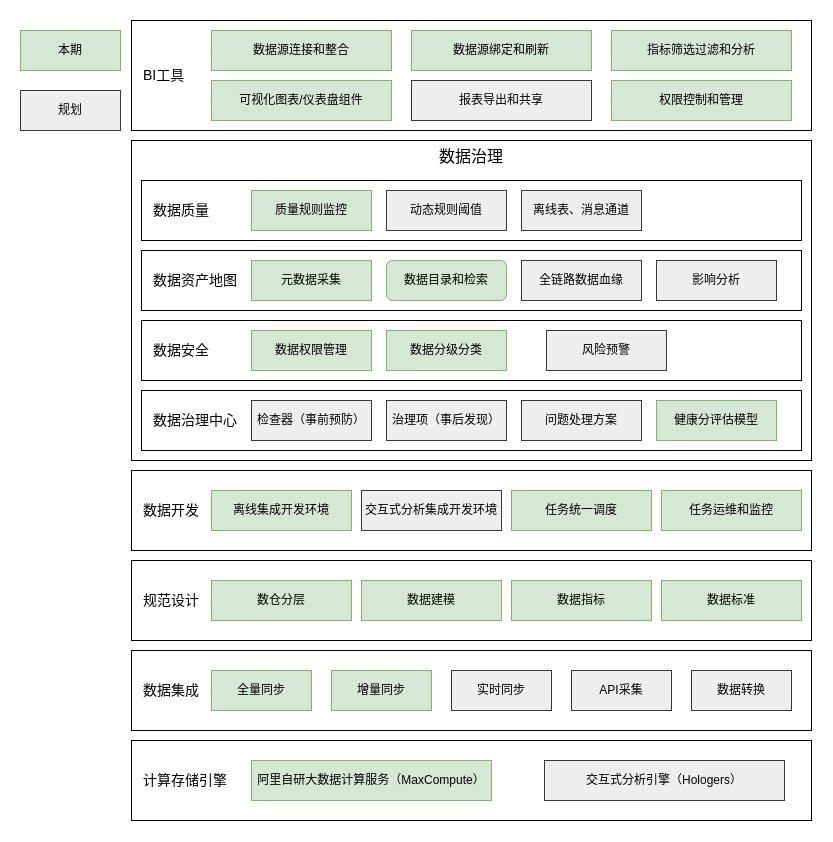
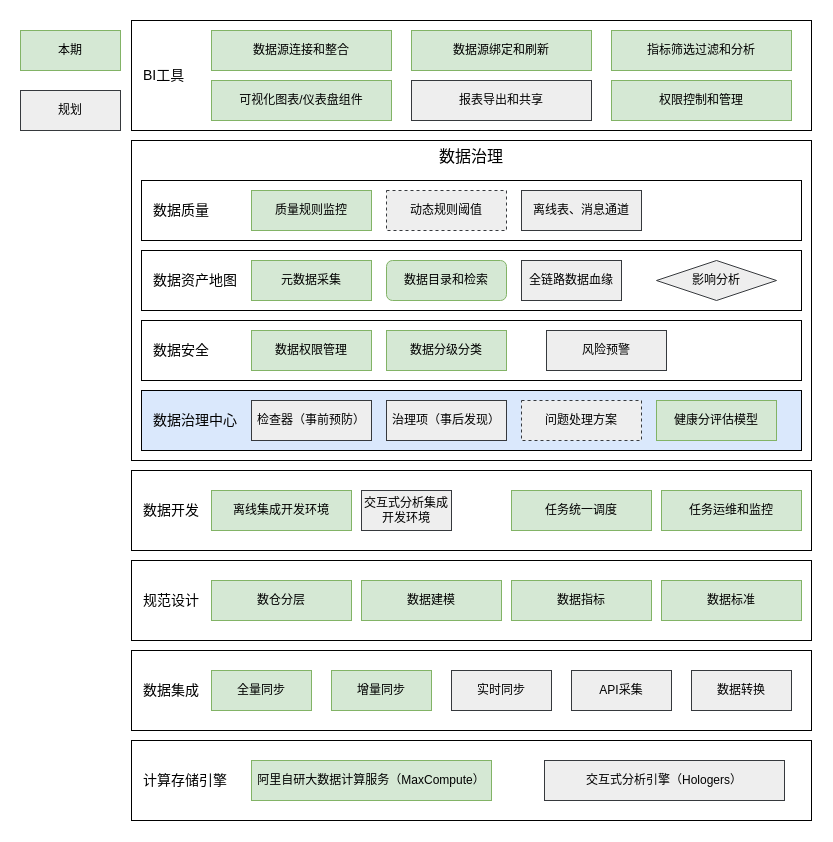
node "动态规则阈值": style solid -> dashed
node "全链路数据血缘": size 120x40 -> 100x40
node "影响分析": shape rectangle -> diamond
node "数据治理中心": fillcolor #ffffff -> #dae8fc
node "问题处理方案": style solid -> dashed
node "交互式分析集成开发环境": size 140x40 -> 90x40
